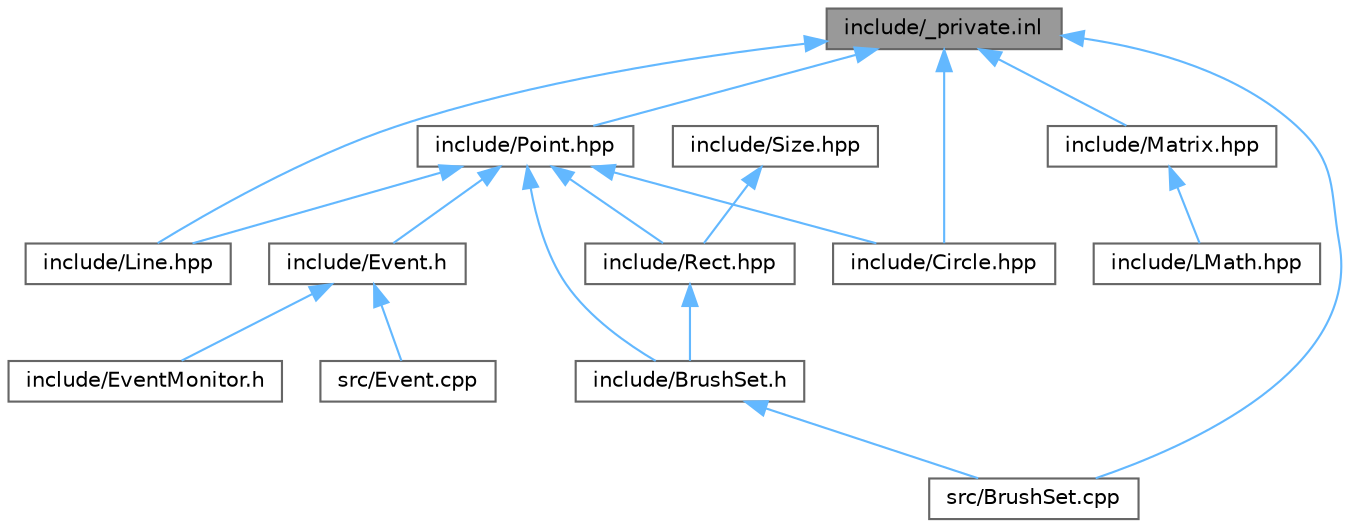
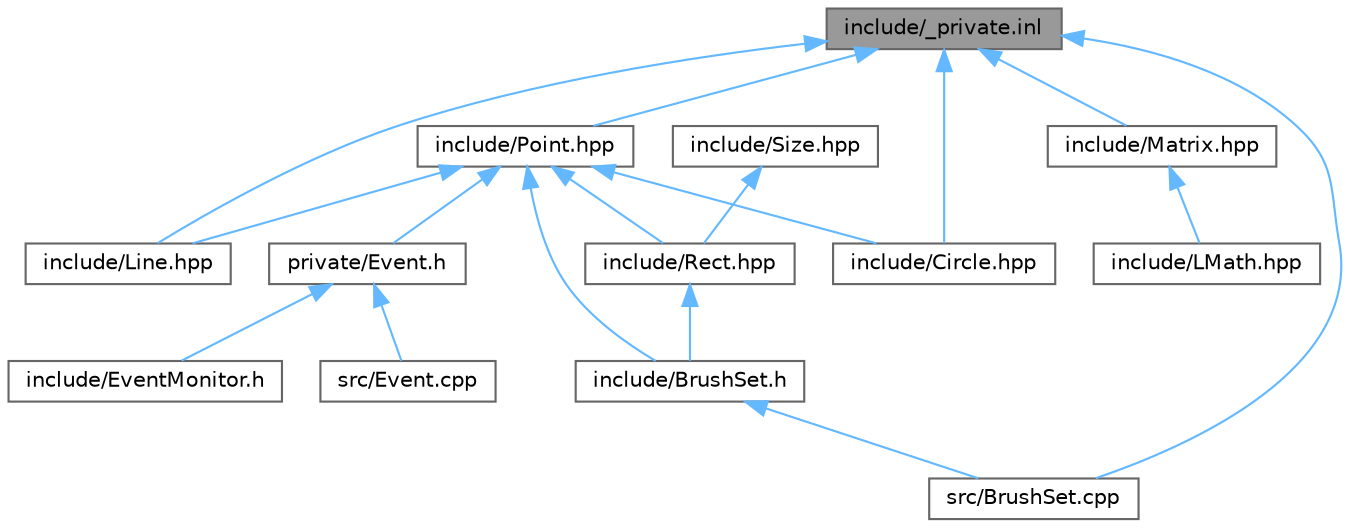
node "include/Event.h": label "include/Event.h" -> "private/Event.h"
